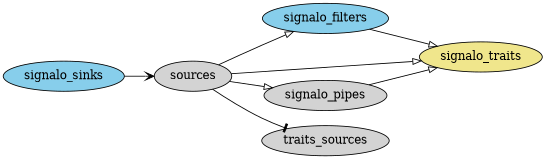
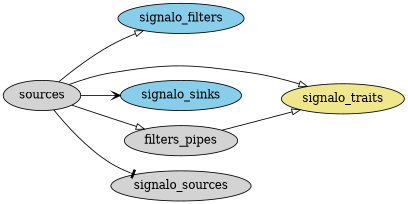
edge "signalo_filters" -> "signalo_traits": removed
edge "signalo_sinks" -> "sources": reversed
node "signalo_pipes": label "signalo_pipes" -> "filters_pipes"
node "traits_sources": label "traits_sources" -> "signalo_sources"
